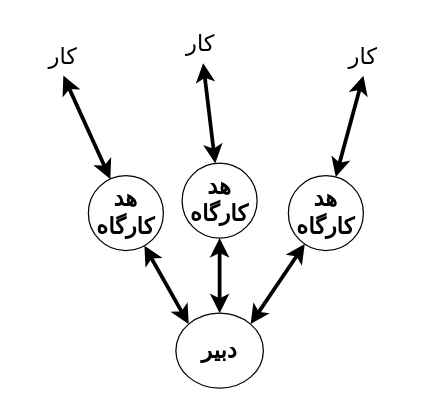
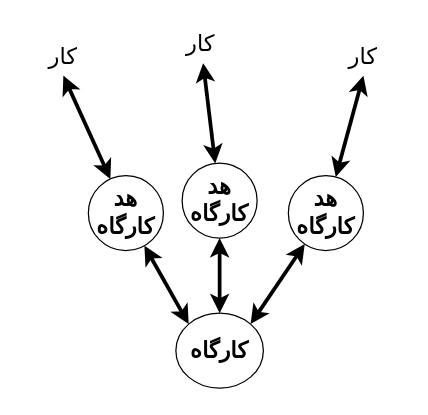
node "دبیر": label "دبیر" -> "کارگاه"
